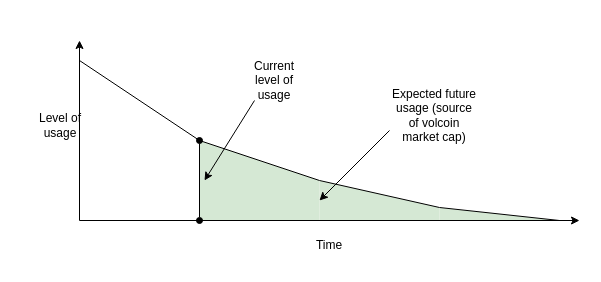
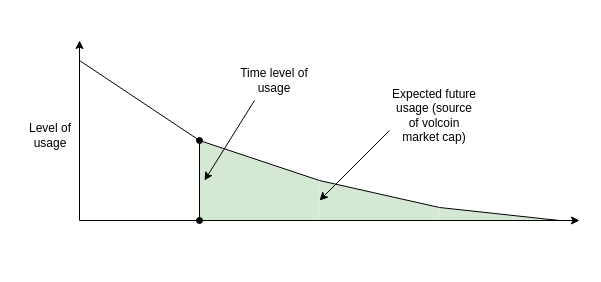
node "Current level of usage": label "Current level of usage" -> "Time level of usage"
node "Level of usage": moved (61, 126) -> (51, 136)
node "Time": removed
